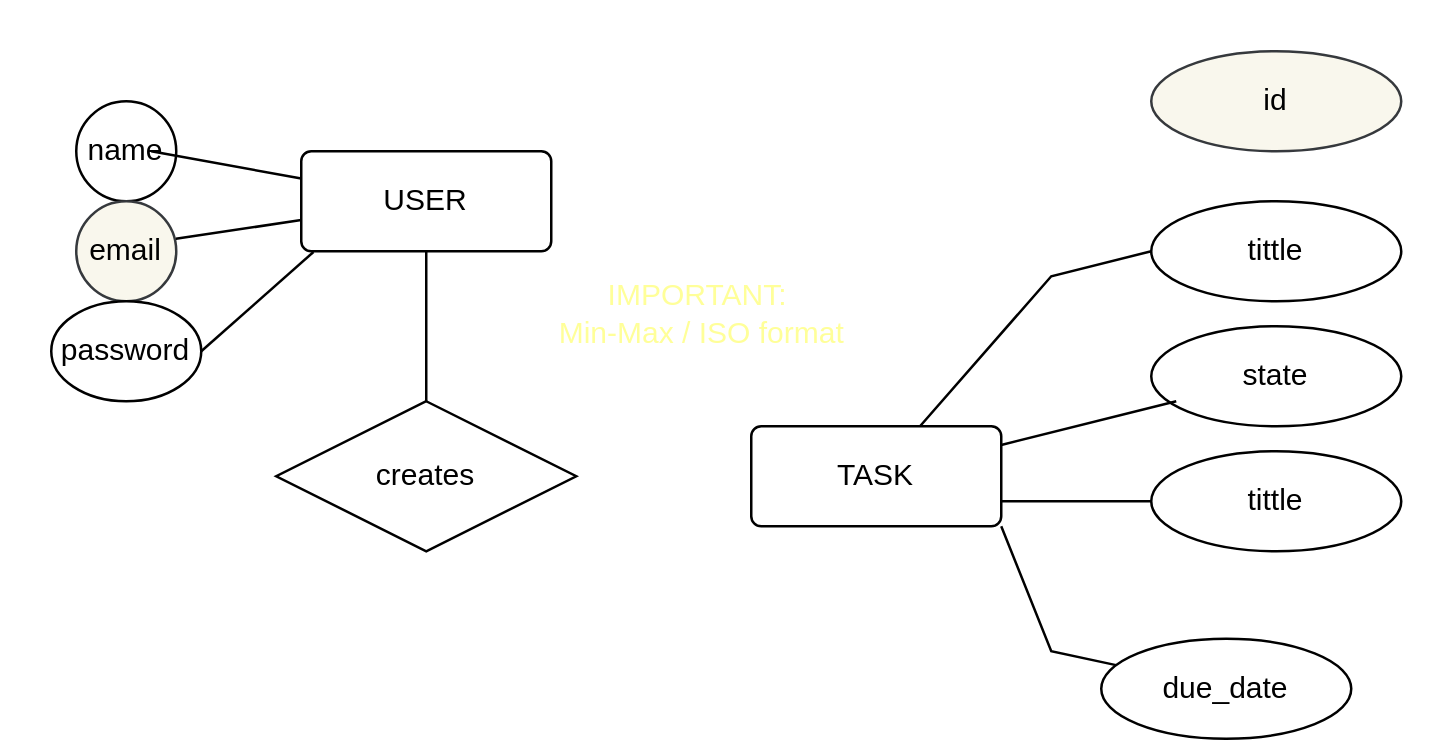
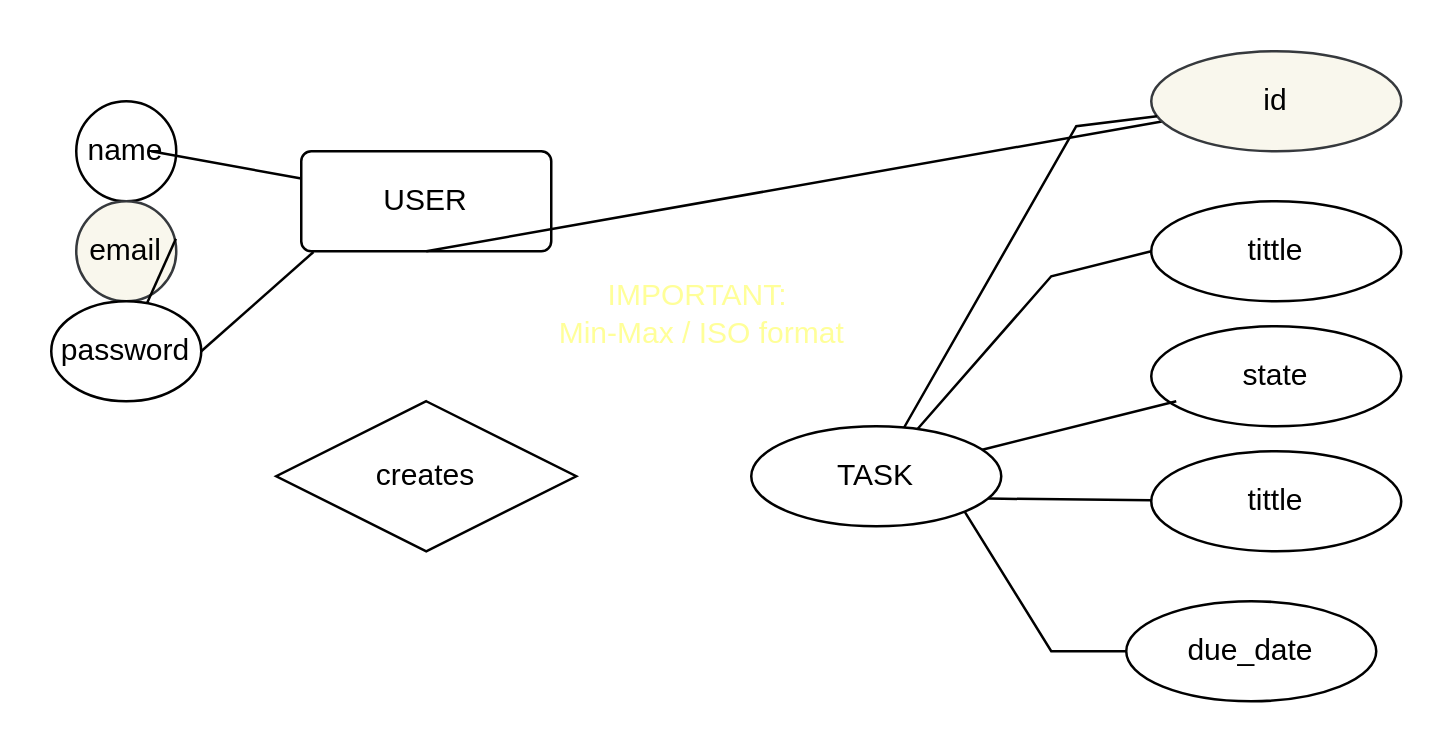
edge "USER" -- "email": now "password" -- "email"
edge "id" -- "TASK": added
edge "USER" -- "creates": now "USER" -- "id"
node "TASK": shape rounded rectangle -> ellipse
node "due_date": moved (1226, 689) -> (1251, 651)
